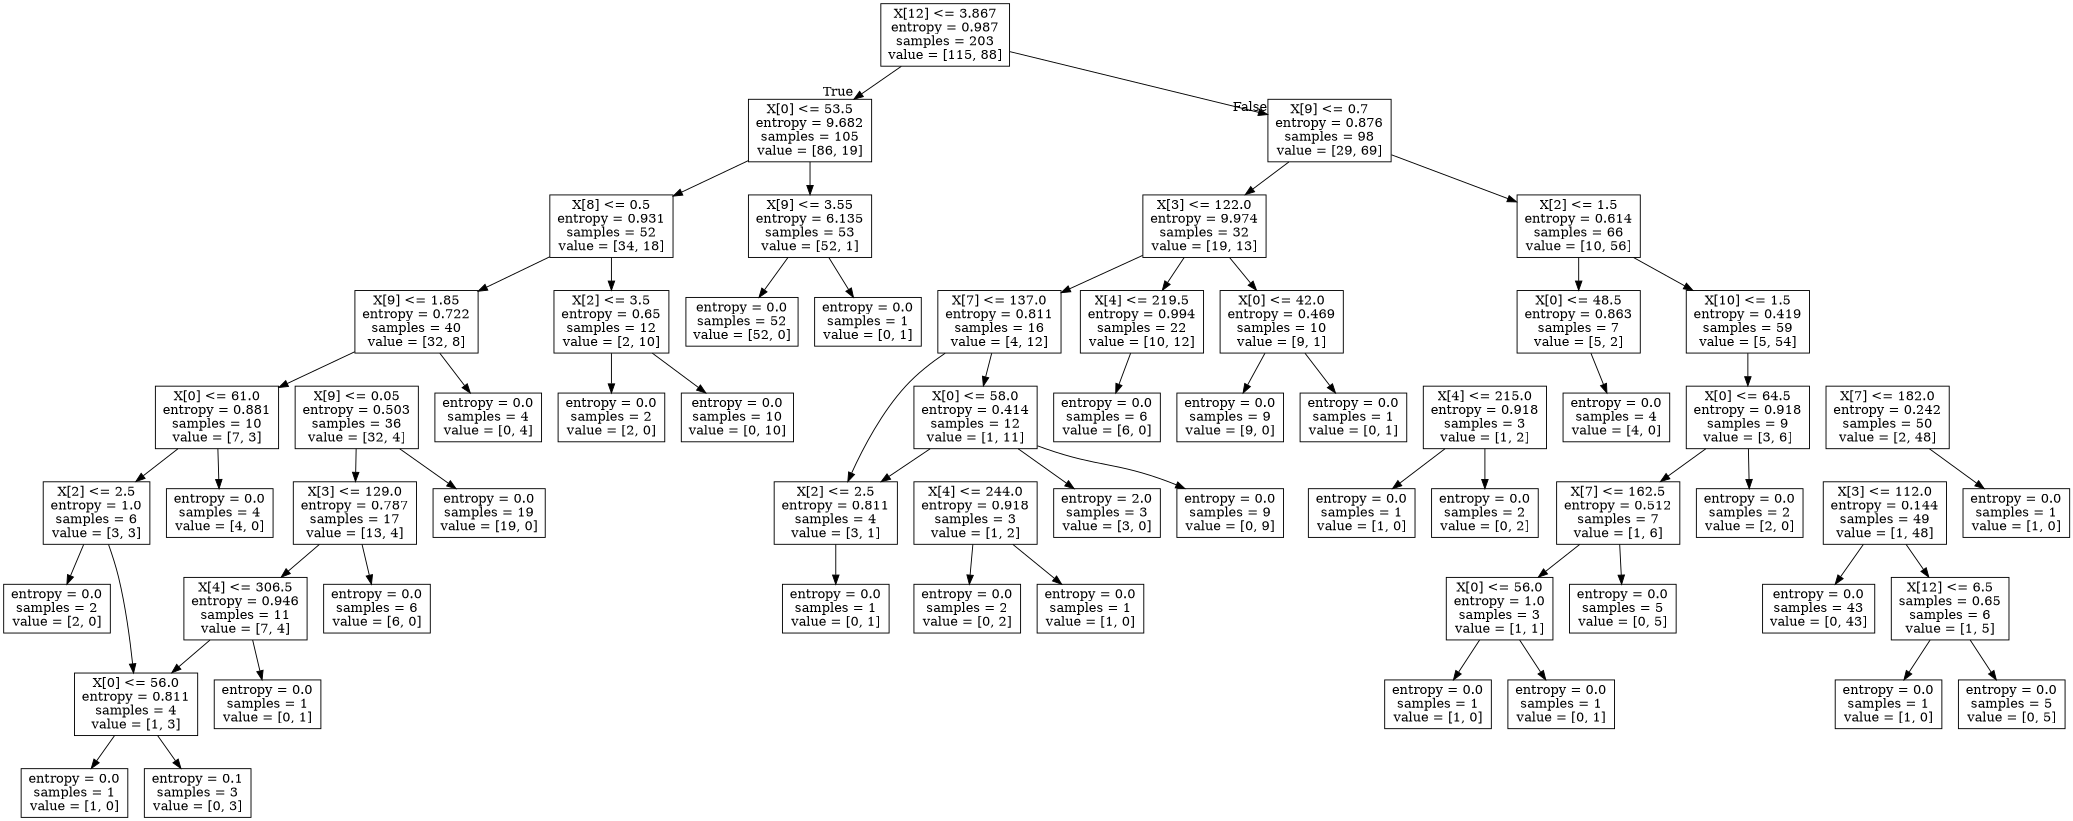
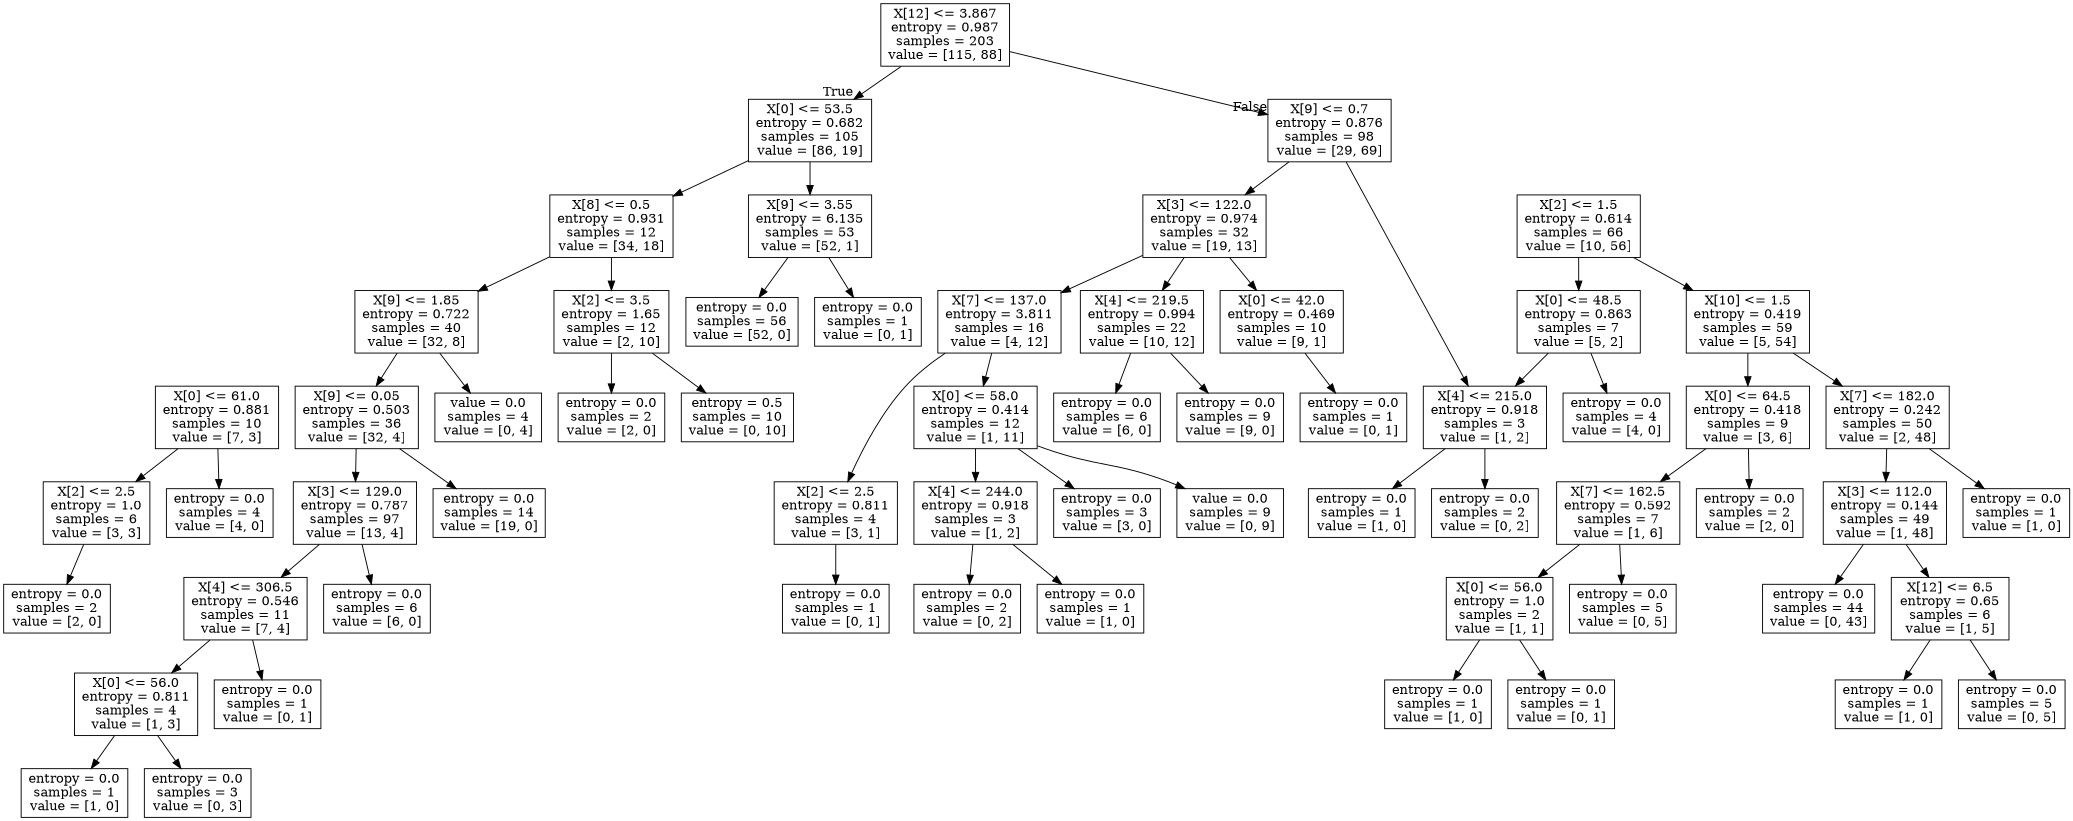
node "X[0] <= 53.5 entropy = 9.682 samples = 105 value = [86, 19]": label "X[0] <= 53.5 entropy = 9.682 samples = 105 value = [86, 19]" -> "X[0] <= 53.5 entropy = 0.682 samples = 105 value = [86, 19]"
edge "X[9] <= 0.7 entropy = 0.876 samples = 98 value = [29, 69]" -> "X[2] <= 1.5 entropy = 0.614 samples = 66 value = [10, 56]": now "X[9] <= 0.7 entropy = 0.876 samples = 98 value = [29, 69]" -> "X[4] <= 215.0 entropy = 0.918 samples = 3 value = [1, 2]"
node "X[8] <= 0.5 entropy = 0.931 samples = 52 value = [34, 18]": label "X[8] <= 0.5 entropy = 0.931 samples = 52 value = [34, 18]" -> "X[8] <= 0.5 entropy = 0.931 samples = 12 value = [34, 18]"
node "X[3] <= 122.0 entropy = 9.974 samples = 32 value = [19, 13]": label "X[3] <= 122.0 entropy = 9.974 samples = 32 value = [19, 13]" -> "X[3] <= 122.0 entropy = 0.974 samples = 32 value = [19, 13]"
node "X[2] <= 3.5 entropy = 0.65 samples = 12 value = [2, 10]": label "X[2] <= 3.5 entropy = 0.65 samples = 12 value = [2, 10]" -> "X[2] <= 3.5 entropy = 1.65 samples = 12 value = [2, 10]"
node "entropy = 0.0 samples = 52 value = [52, 0]": label "entropy = 0.0 samples = 52 value = [52, 0]" -> "entropy = 0.0 samples = 56 value = [52, 0]"
node "X[7] <= 137.0 entropy = 0.811 samples = 16 value = [4, 12]": label "X[7] <= 137.0 entropy = 0.811 samples = 16 value = [4, 12]" -> "X[7] <= 137.0 entropy = 3.811 samples = 16 value = [4, 12]"
edge "X[0] <= 48.5 entropy = 0.863 samples = 7 value = [5, 2]" -> "X[4] <= 215.0 entropy = 0.918 samples = 3 value = [1, 2]": added
edge "X[10] <= 1.5 entropy = 0.419 samples = 59 value = [5, 54]" -> "X[7] <= 182.0 entropy = 0.242 samples = 50 value = [2, 48]": added
edge "X[9] <= 1.85 entropy = 0.722 samples = 40 value = [32, 8]" -> "X[0] <= 61.0 entropy = 0.881 samples = 10 value = [7, 3]": now "X[9] <= 1.85 entropy = 0.722 samples = 40 value = [32, 8]" -> "X[9] <= 0.05 entropy = 0.503 samples = 36 value = [32, 4]"
edge "X[0] <= 42.0 entropy = 0.469 samples = 10 value = [9, 1]" -> "entropy = 0.0 samples = 9 value = [9, 0]": now "X[4] <= 219.5 entropy = 0.994 samples = 22 value = [10, 12]" -> "entropy = 0.0 samples = 9 value = [9, 0]"
node "entropy = 0.0 samples = 4 value = [0, 4]": label "entropy = 0.0 samples = 4 value = [0, 4]" -> "value = 0.0 samples = 4 value = [0, 4]"
node "entropy = 0.0 samples = 10 value = [0, 10]": label "entropy = 0.0 samples = 10 value = [0, 10]" -> "entropy = 0.5 samples = 10 value = [0, 10]"
node "X[0] <= 64.5 entropy = 0.918 samples = 9 value = [3, 6]": label "X[0] <= 64.5 entropy = 0.918 samples = 9 value = [3, 6]" -> "X[0] <= 64.5 entropy = 0.418 samples = 9 value = [3, 6]"
edge "X[7] <= 182.0 entropy = 0.242 samples = 50 value = [2, 48]" -> "X[3] <= 112.0 entropy = 0.144 samples = 49 value = [1, 48]": added
edge "X[0] <= 58.0 entropy = 0.414 samples = 12 value = [1, 11]" -> "X[2] <= 2.5 entropy = 0.811 samples = 4 value = [3, 1]": now "X[0] <= 58.0 entropy = 0.414 samples = 12 value = [1, 11]" -> "X[4] <= 244.0 entropy = 0.918 samples = 3 value = [1, 2]"
node "X[3] <= 129.0 entropy = 0.787 samples = 17 value = [13, 4]": label "X[3] <= 129.0 entropy = 0.787 samples = 17 value = [13, 4]" -> "X[3] <= 129.0 entropy = 0.787 samples = 97 value = [13, 4]"
node "entropy = 0.0 samples = 19 value = [19, 0]": label "entropy = 0.0 samples = 19 value = [19, 0]" -> "entropy = 0.0 samples = 14 value = [19, 0]"
node "entropy = 2.0 samples = 3 value = [3, 0]": label "entropy = 2.0 samples = 3 value = [3, 0]" -> "entropy = 0.0 samples = 3 value = [3, 0]"
node "entropy = 0.0 samples = 9 value = [0, 9]": label "entropy = 0.0 samples = 9 value = [0, 9]" -> "value = 0.0 samples = 9 value = [0, 9]"
node "X[7] <= 162.5 entropy = 0.512 samples = 7 value = [1, 6]": label "X[7] <= 162.5 entropy = 0.512 samples = 7 value = [1, 6]" -> "X[7] <= 162.5 entropy = 0.592 samples = 7 value = [1, 6]"
edge "X[2] <= 2.5 entropy = 1.0 samples = 6 value = [3, 3]" -> "X[0] <= 56.0 entropy = 0.811 samples = 4 value = [1, 3]": removed
node "X[4] <= 306.5 entropy = 0.946 samples = 11 value = [7, 4]": label "X[4] <= 306.5 entropy = 0.946 samples = 11 value = [7, 4]" -> "X[4] <= 306.5 entropy = 0.546 samples = 11 value = [7, 4]"
node "X[0] <= 56.0 entropy = 1.0 samples = 3 value = [1, 1]": label "X[0] <= 56.0 entropy = 1.0 samples = 3 value = [1, 1]" -> "X[0] <= 56.0 entropy = 1.0 samples = 2 value = [1, 1]"
node "entropy = 0.0 samples = 43 value = [0, 43]": label "entropy = 0.0 samples = 43 value = [0, 43]" -> "entropy = 0.0 samples = 44 value = [0, 43]"
node "X[12] <= 6.5 samples = 0.65 samples = 6 value = [1, 5]": label "X[12] <= 6.5 samples = 0.65 samples = 6 value = [1, 5]" -> "X[12] <= 6.5 entropy = 0.65 samples = 6 value = [1, 5]"
node "entropy = 0.1 samples = 3 value = [0, 3]": label "entropy = 0.1 samples = 3 value = [0, 3]" -> "entropy = 0.0 samples = 3 value = [0, 3]"
